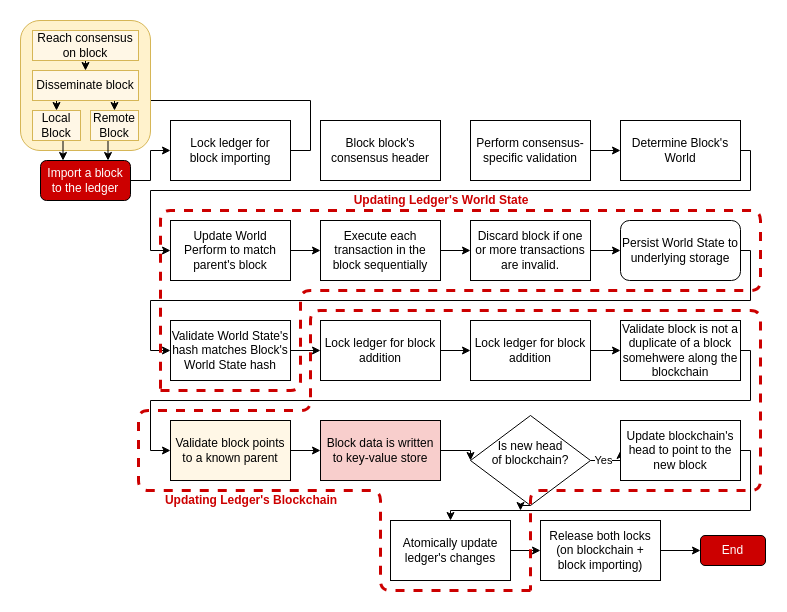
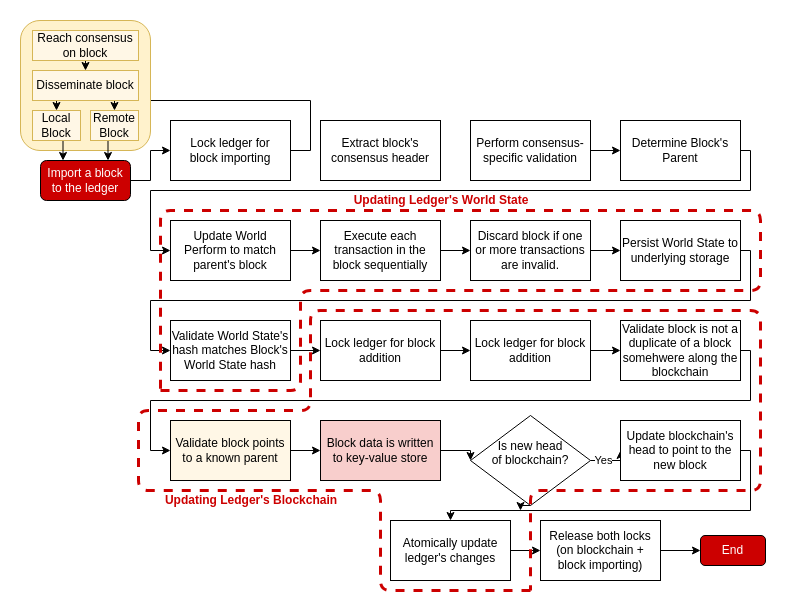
node "Block block's consensus header": label "Block block's consensus header" -> "Extract block's consensus header"
node "Determine Block's World": label "Determine Block's World" -> "Determine Block's Parent"
node "Persist World State to underlying storage": shape rounded rectangle -> rectangle
